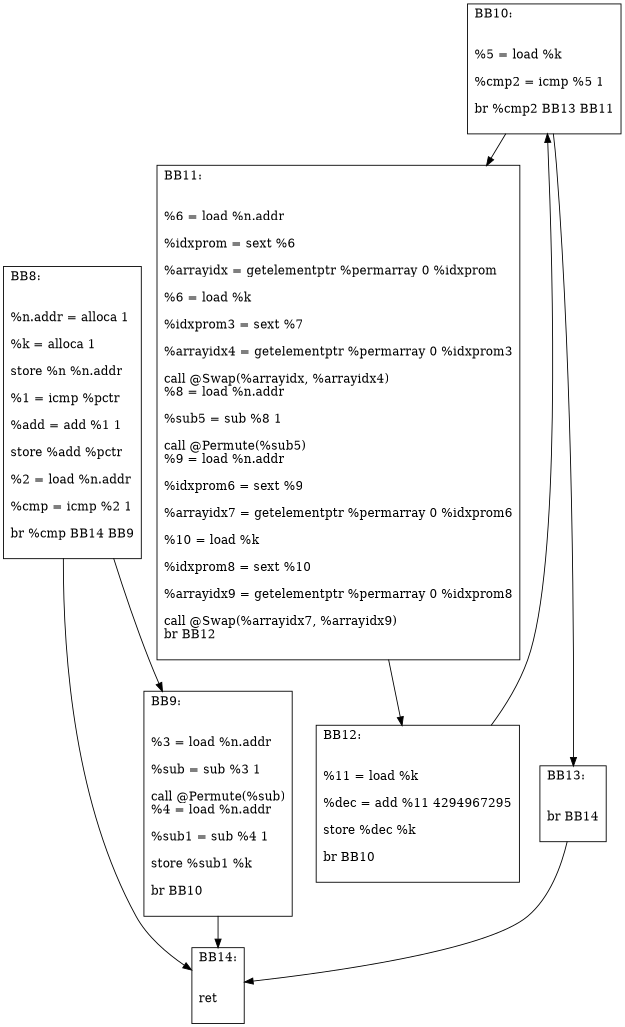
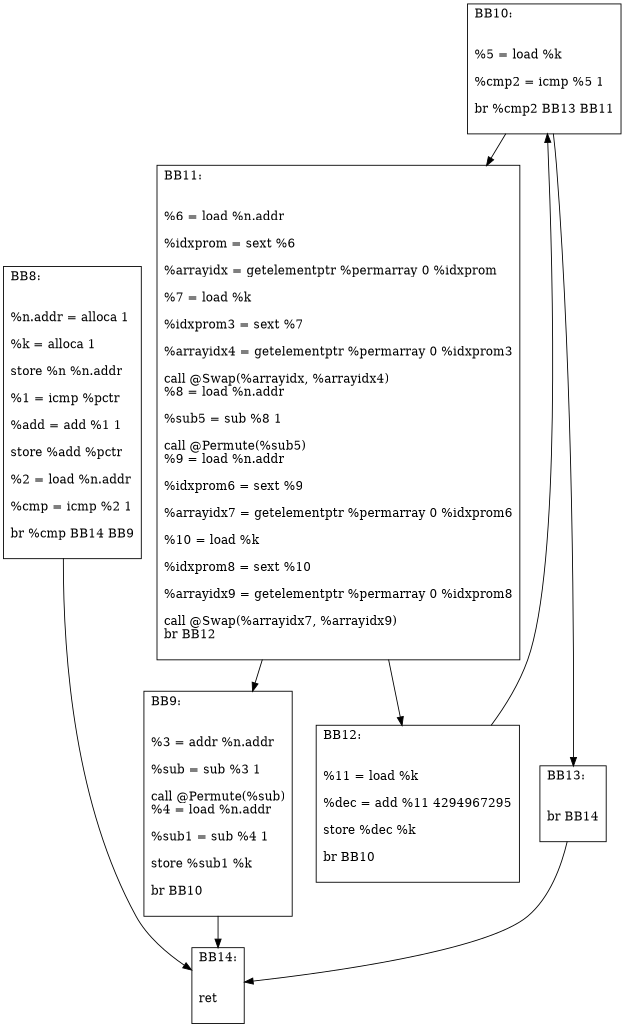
node "BB11:": text "%6 = load %k" -> "%7 = load %k"
edge "BB8:" -> "BB9:": now "BB11:" -> "BB9:"
node "BB9:": text "%3 = load %n.addr" -> "%3 = addr %n.addr"
